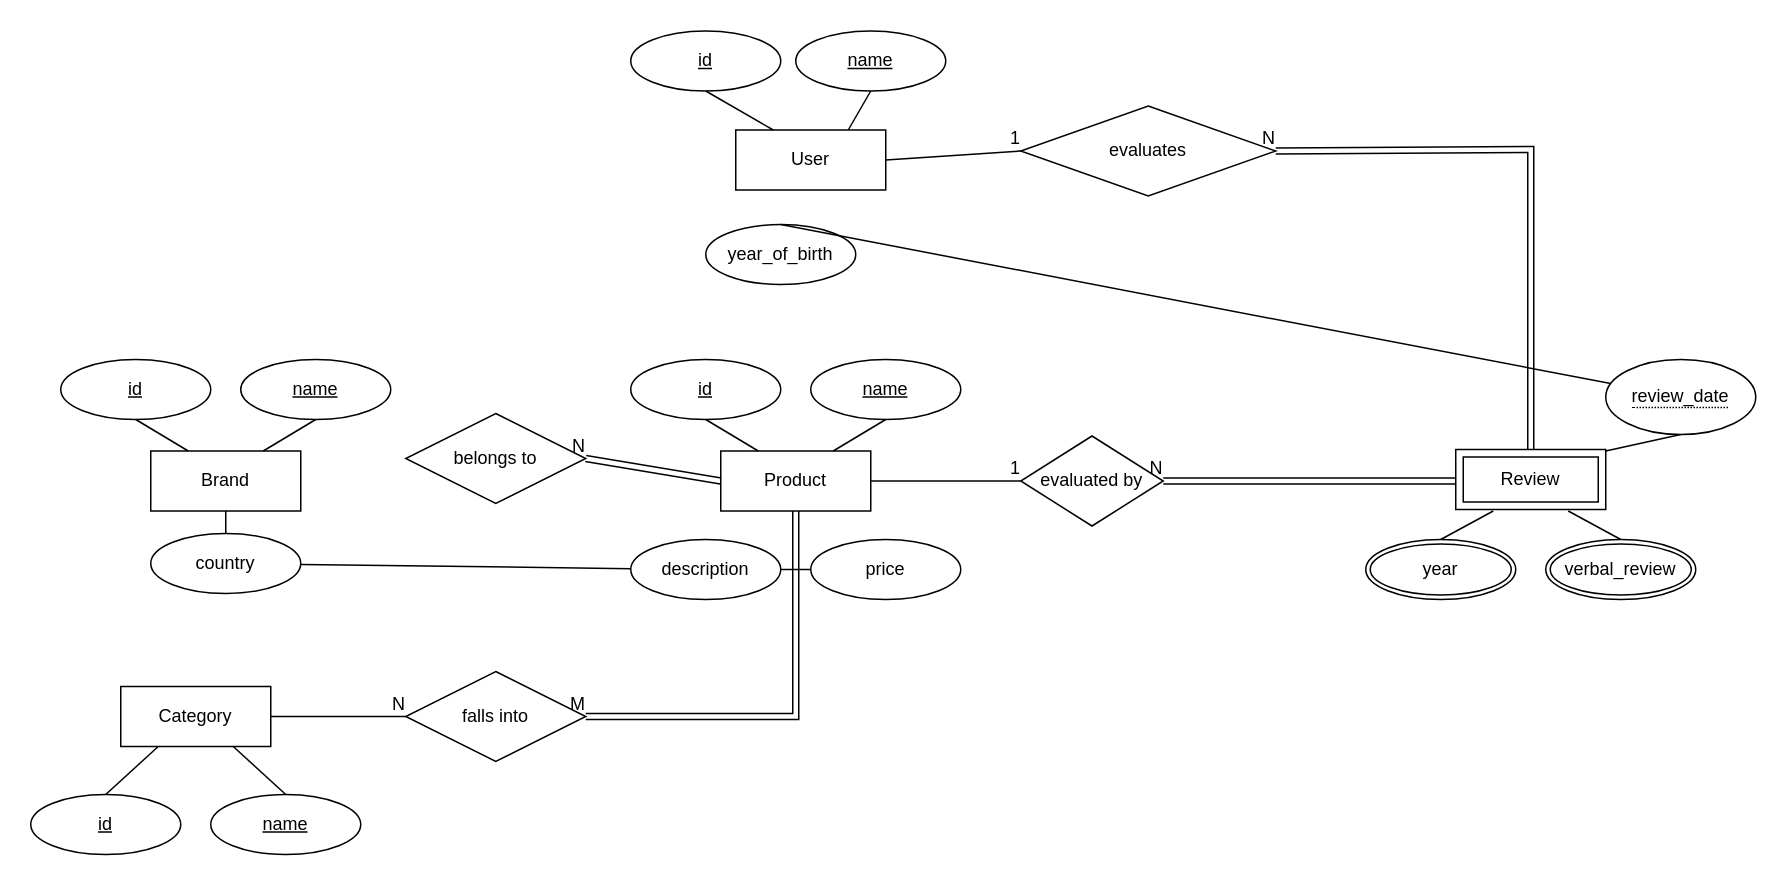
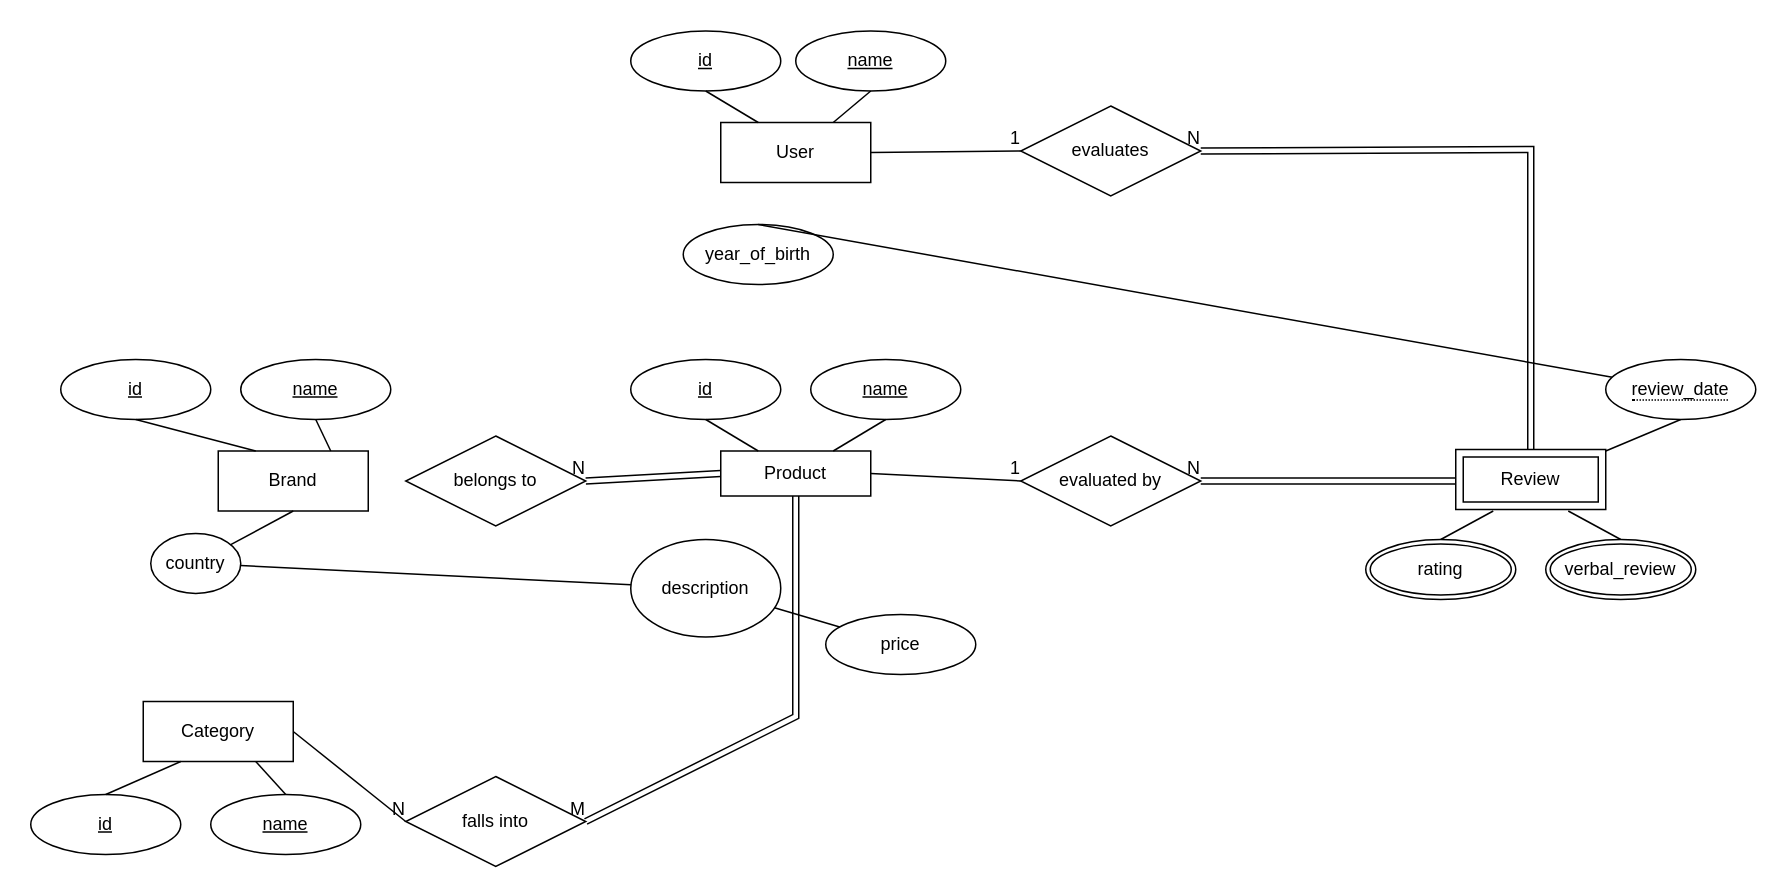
node "evaluates": size 255x90 -> 180x90
node "User": moved (811, 160) -> (796, 152)
node "year_of_birth": moved (781, 254) -> (758, 254)
node "review_date": size 150x75 -> 150x60
node "belongs to": moved (496, 458) -> (496, 481)
node "Brand": moved (226, 481) -> (293, 481)
node "Product": size 150x60 -> 150x45
node "evaluated by": size 143x90 -> 180x90
node "country": size 150x60 -> 90x60
node "description": size 150x60 -> 150x98
node "price": moved (886, 569) -> (901, 644)
node "year": label "year" -> "rating"
node "Category": moved (196, 716) -> (218, 731)
node "falls into": moved (496, 716) -> (496, 821)
